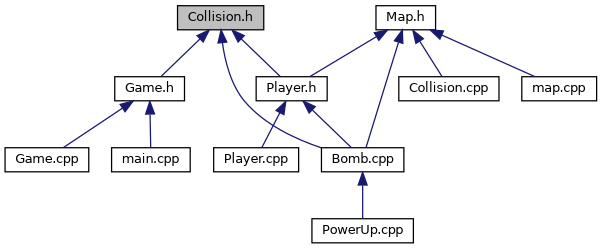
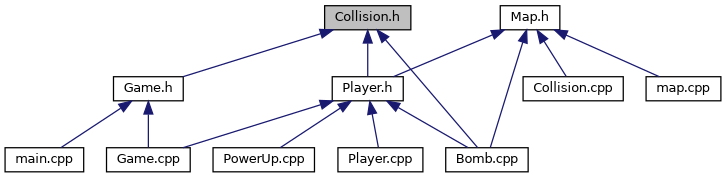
edge "Game.cpp" -> "Player.h": added
edge "PowerUp.cpp" -> "Bomb.cpp": now "PowerUp.cpp" -> "Player.h"
